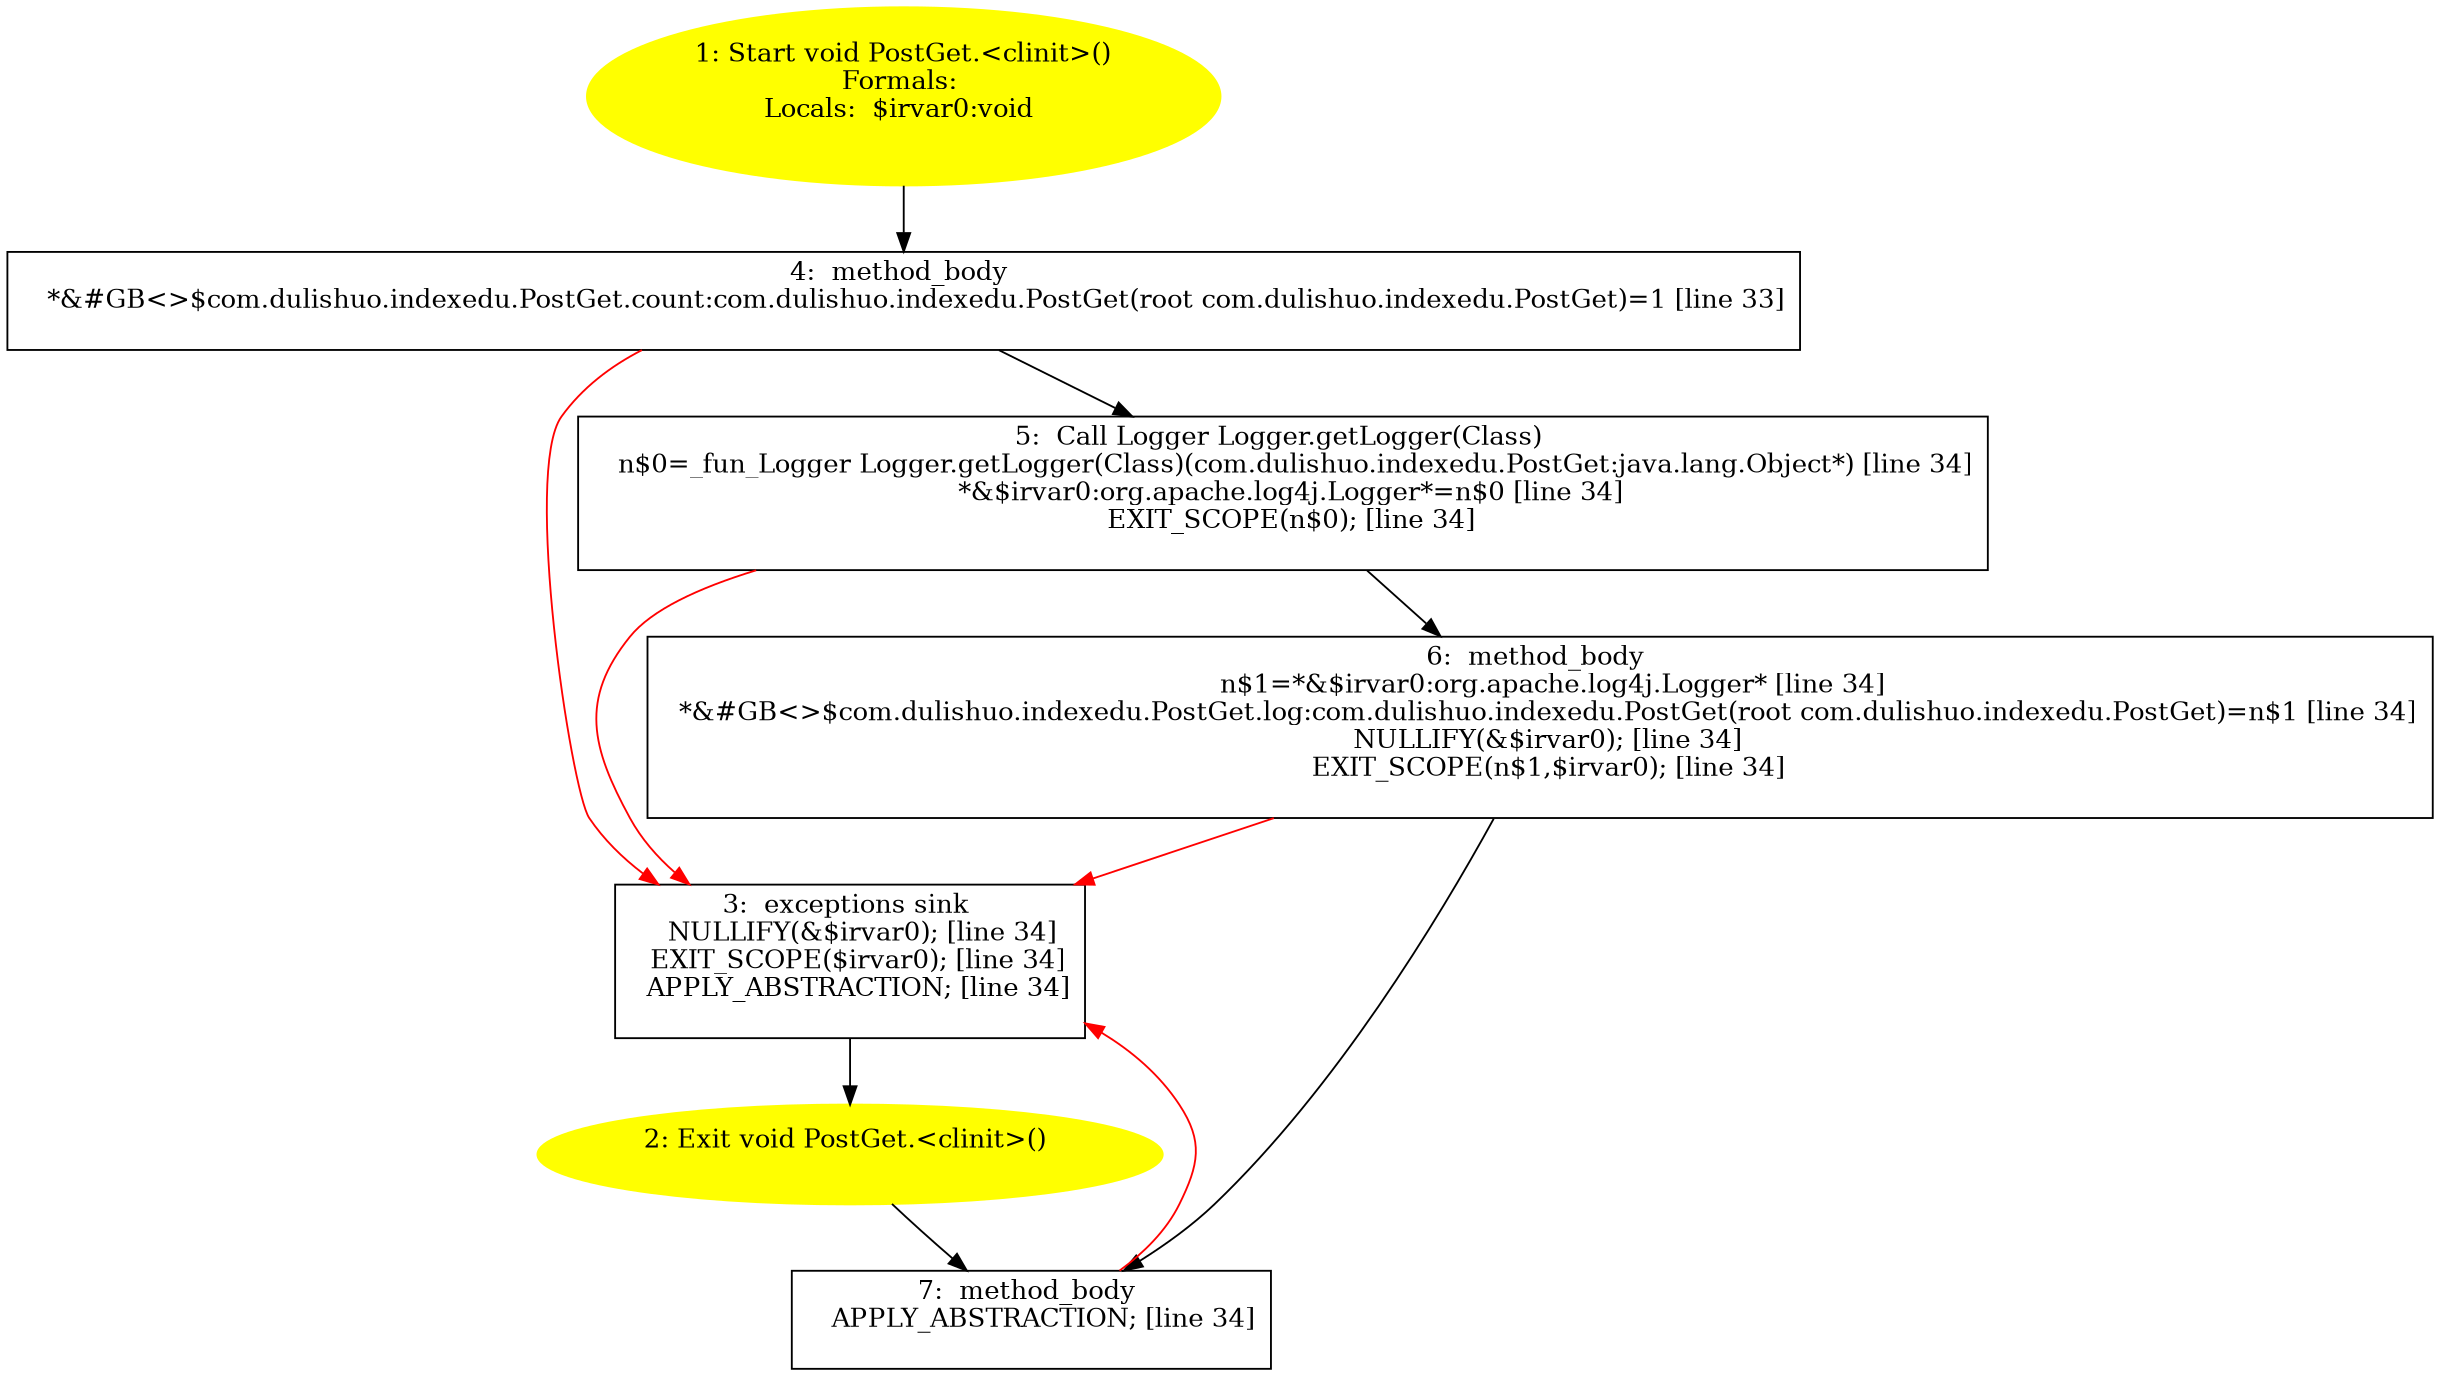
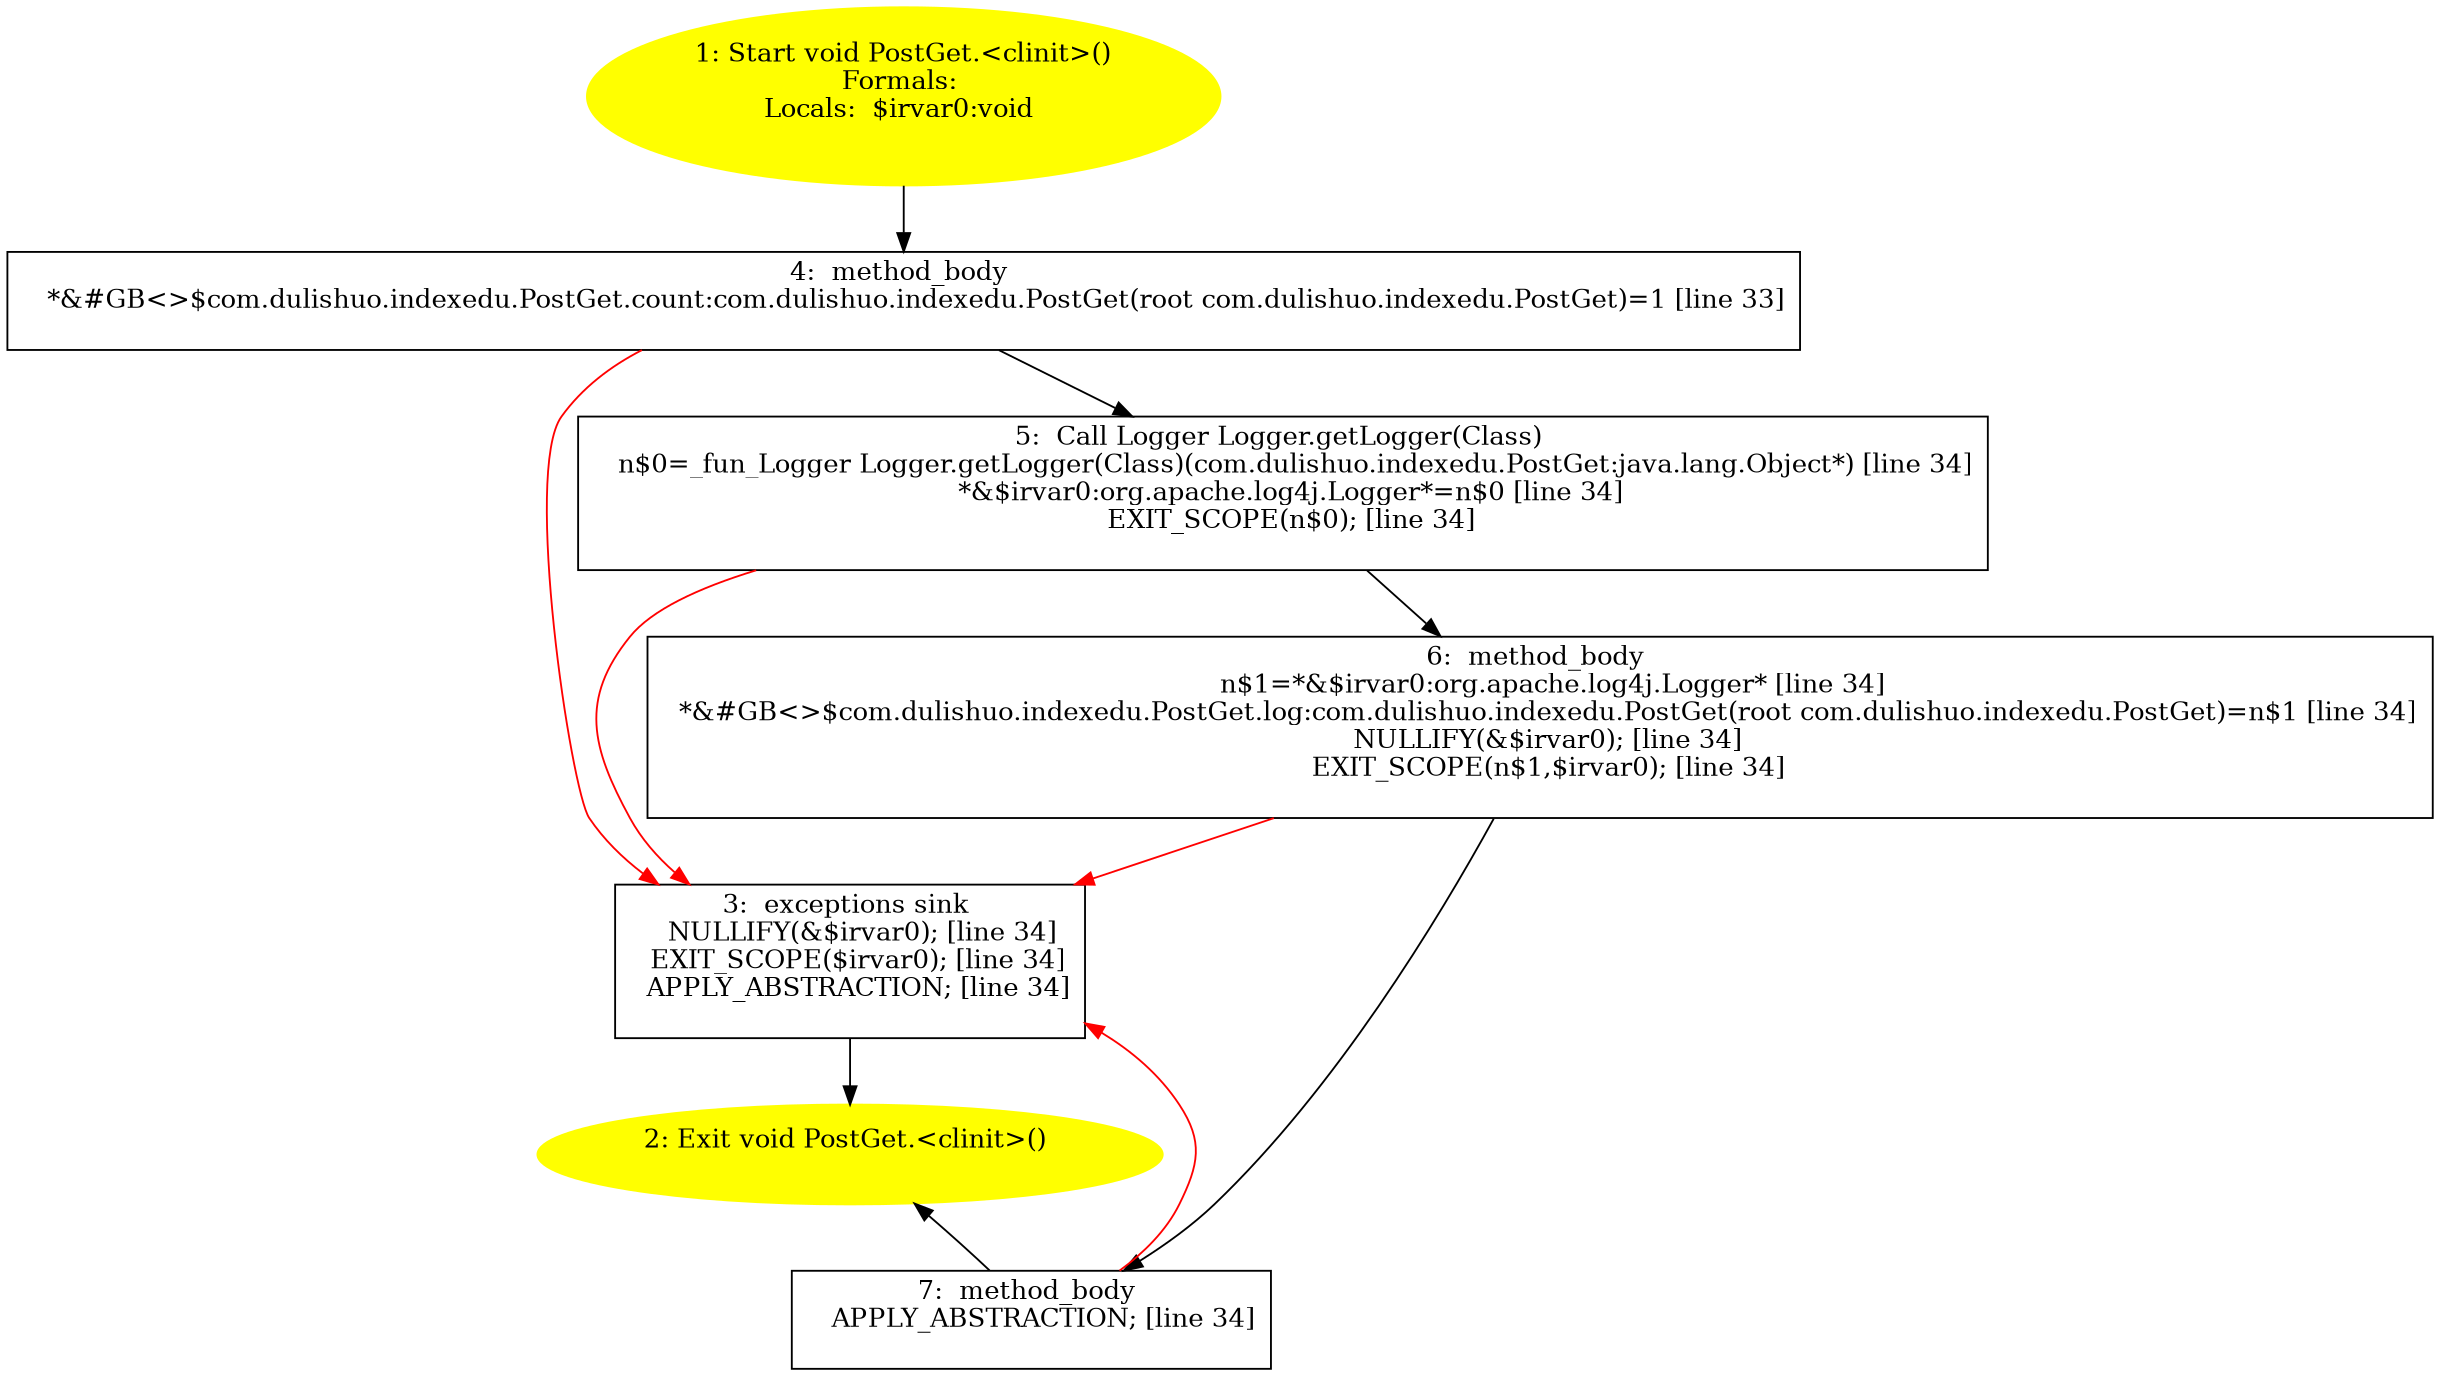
edge "2: Exit void PostGet.<clinit>()" -> "7:  method_body APPLY_ABSTRACTION; [line 34]": reversed
